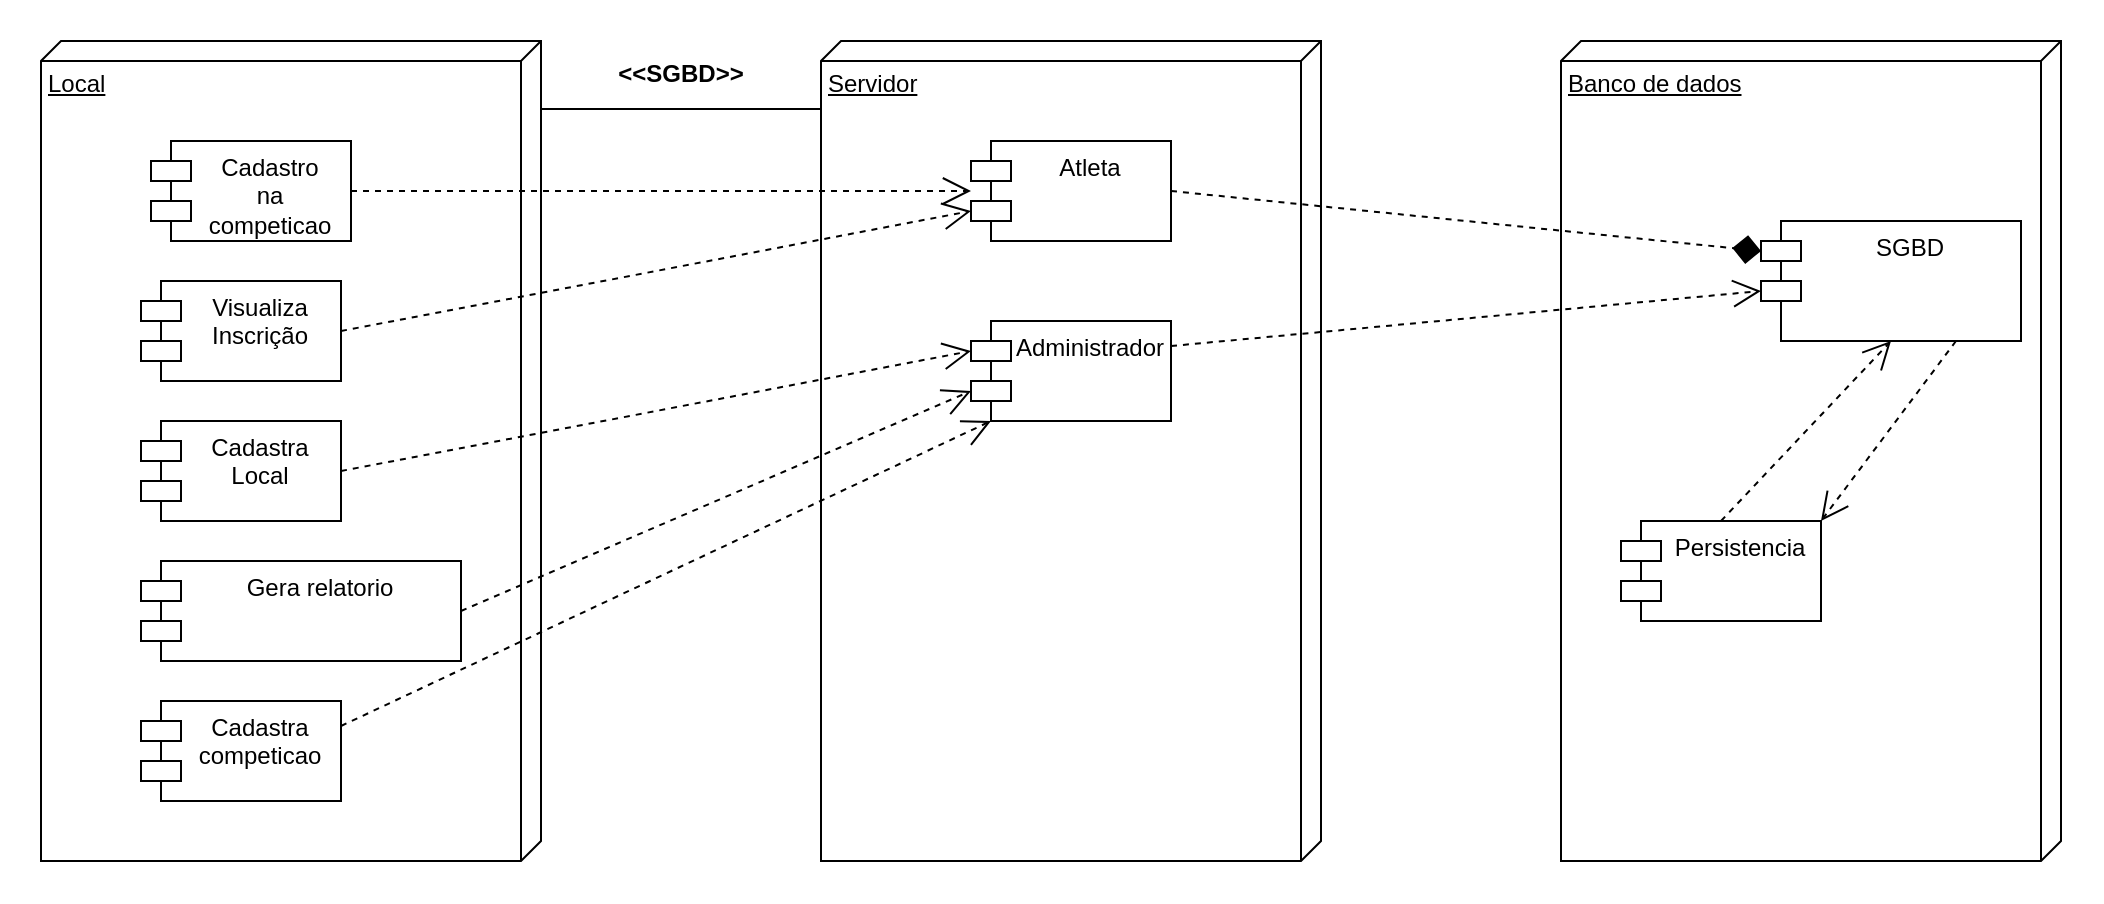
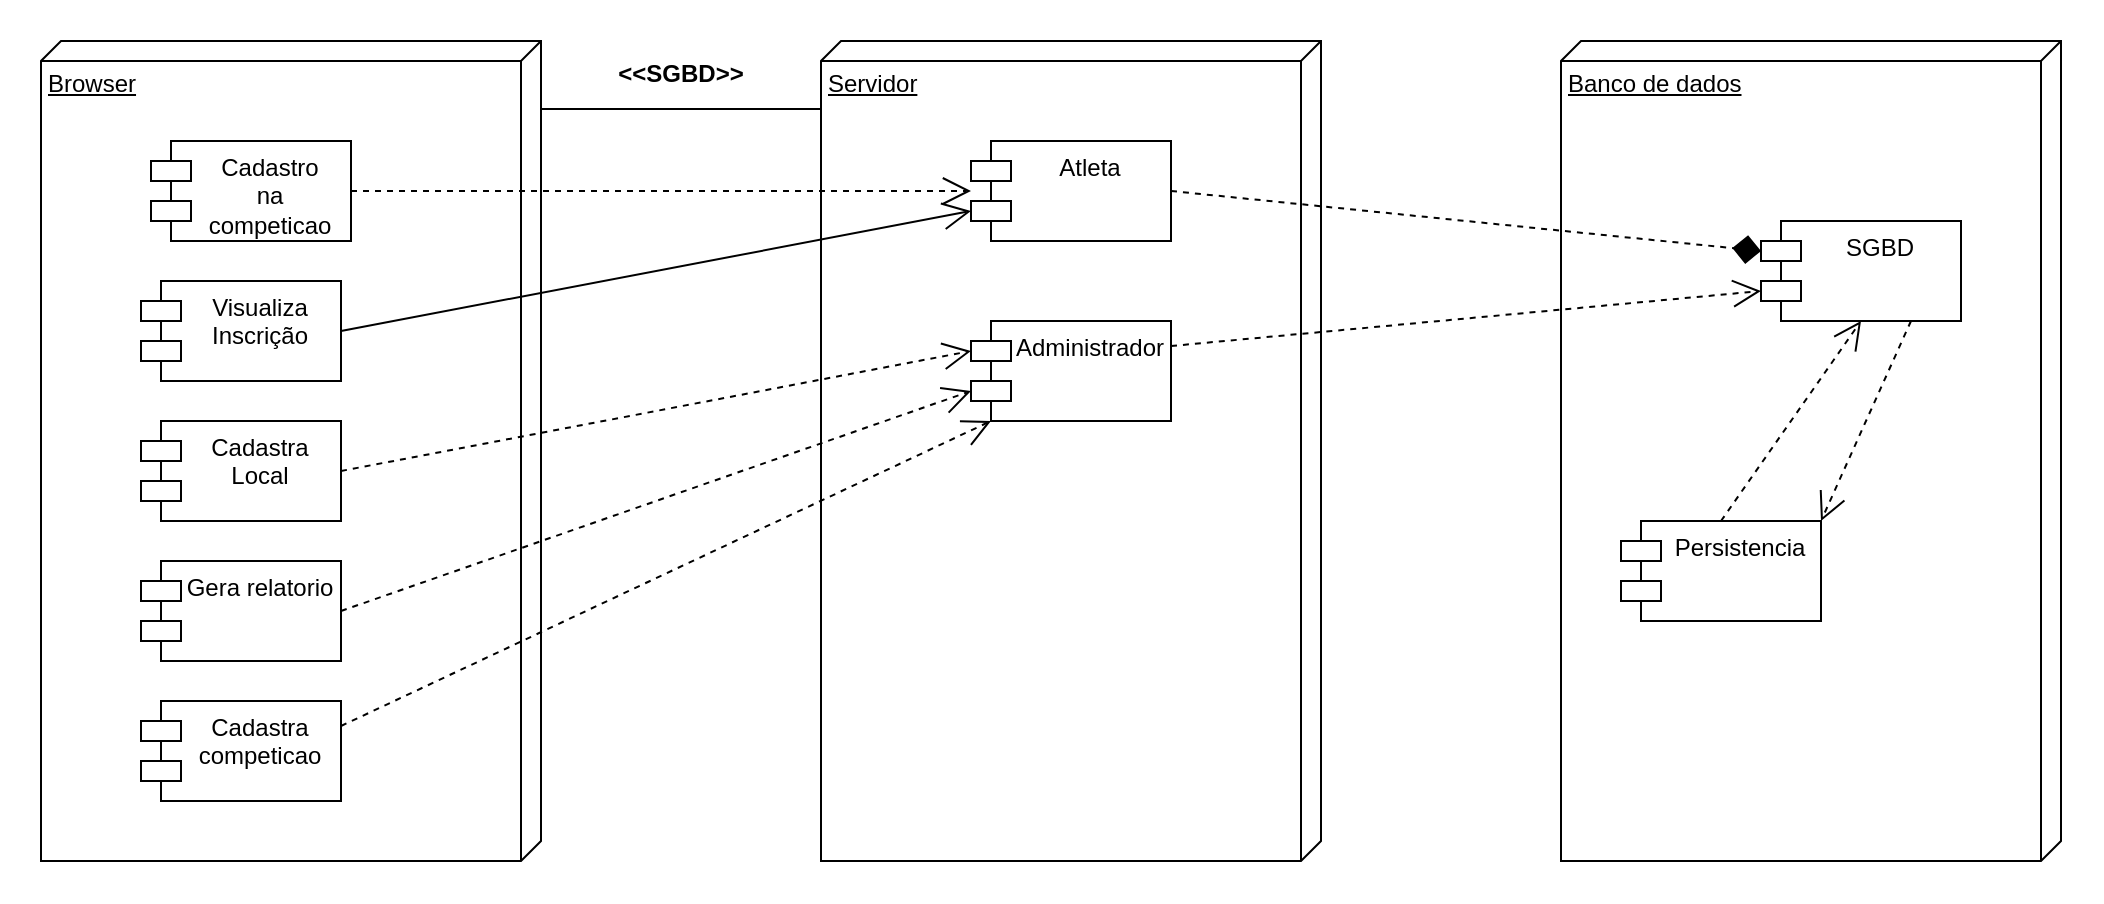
node "Local": label "Local" -> "Browser"
edge "Visualiza Inscrição" -> "Atleta": style dashed -> solid
node "SGBD": size 260x120 -> 200x100
node "Gera relatorio": size 320x100 -> 200x100
